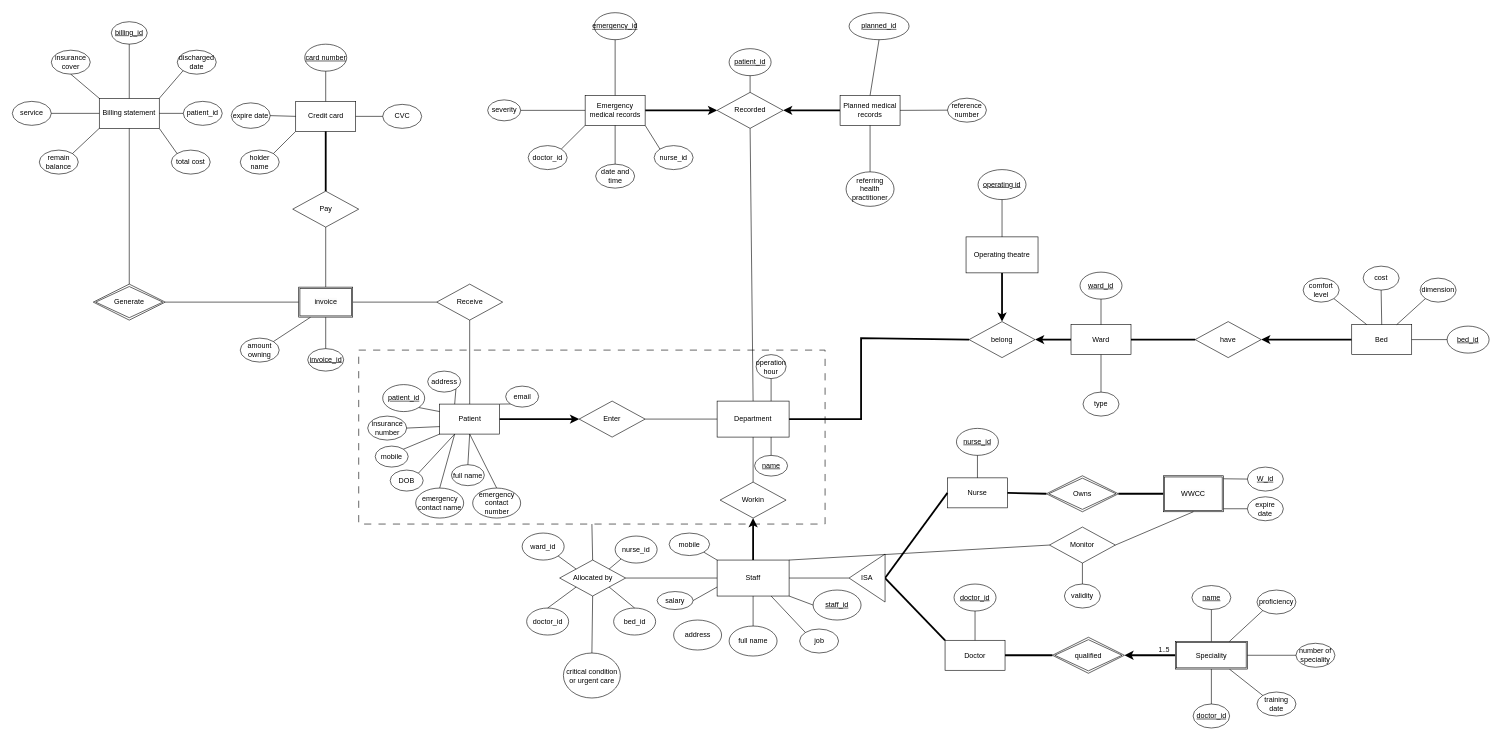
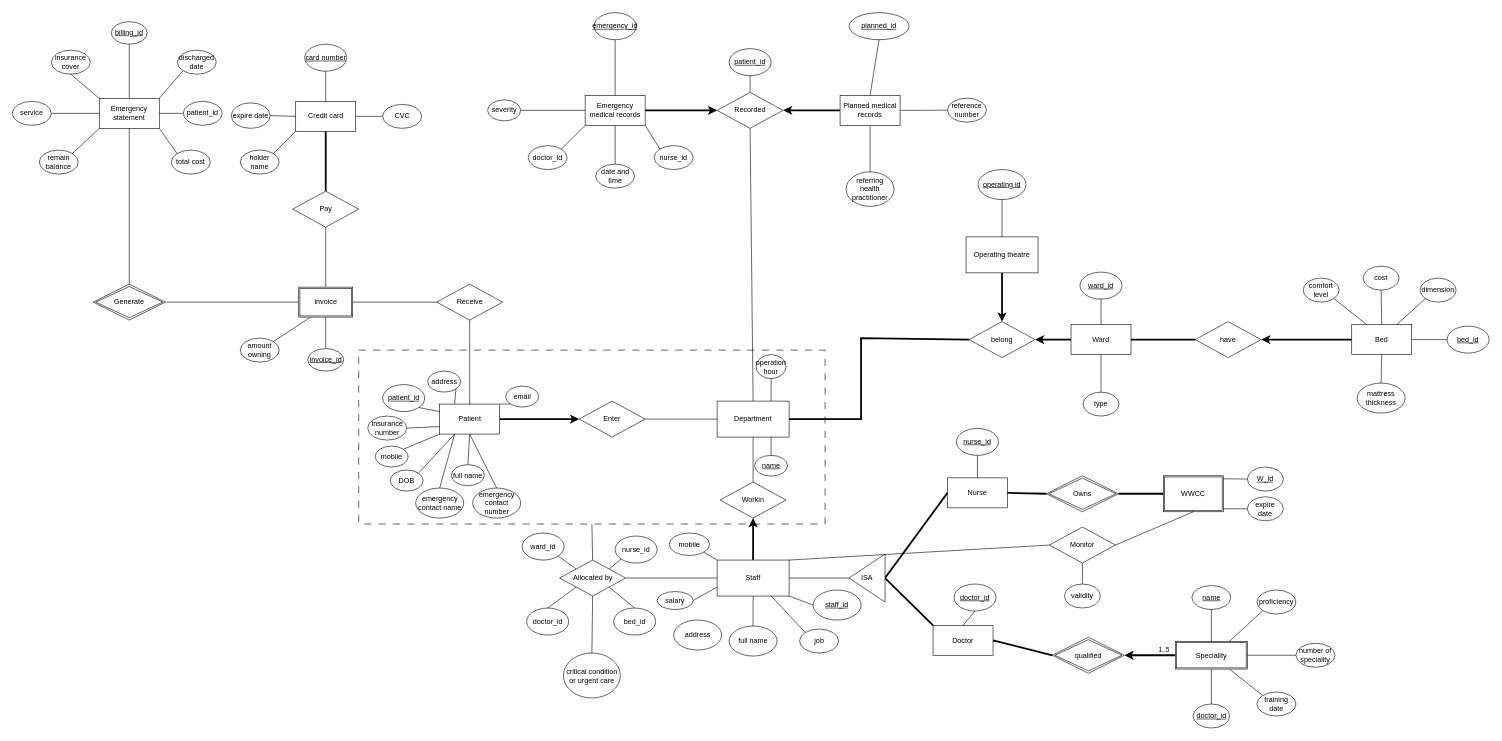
node "Billing statement": label "Billing statement" -> "Emergency statement"
edge "Bed" -- "mattress thickness": added
node "mattress thickness": added
node "Doctor": moved (975, 655) -> (963, 640)
